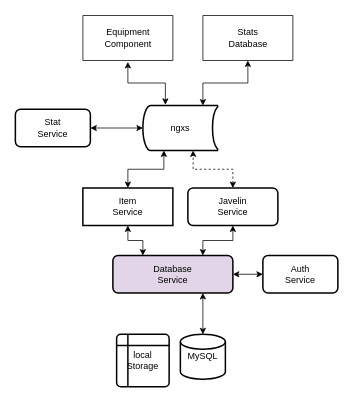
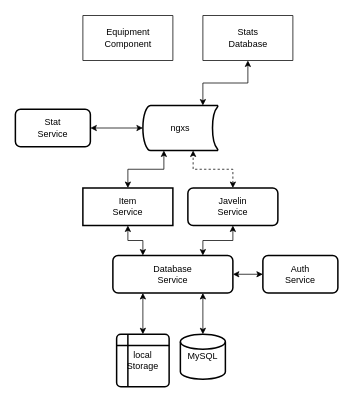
edge "Equipment Component" -- "ngxs": removed
node "Database Service": fillcolor #e1d5e7 -> #ffffff
edge "Database Service" -- "local Storage": added
